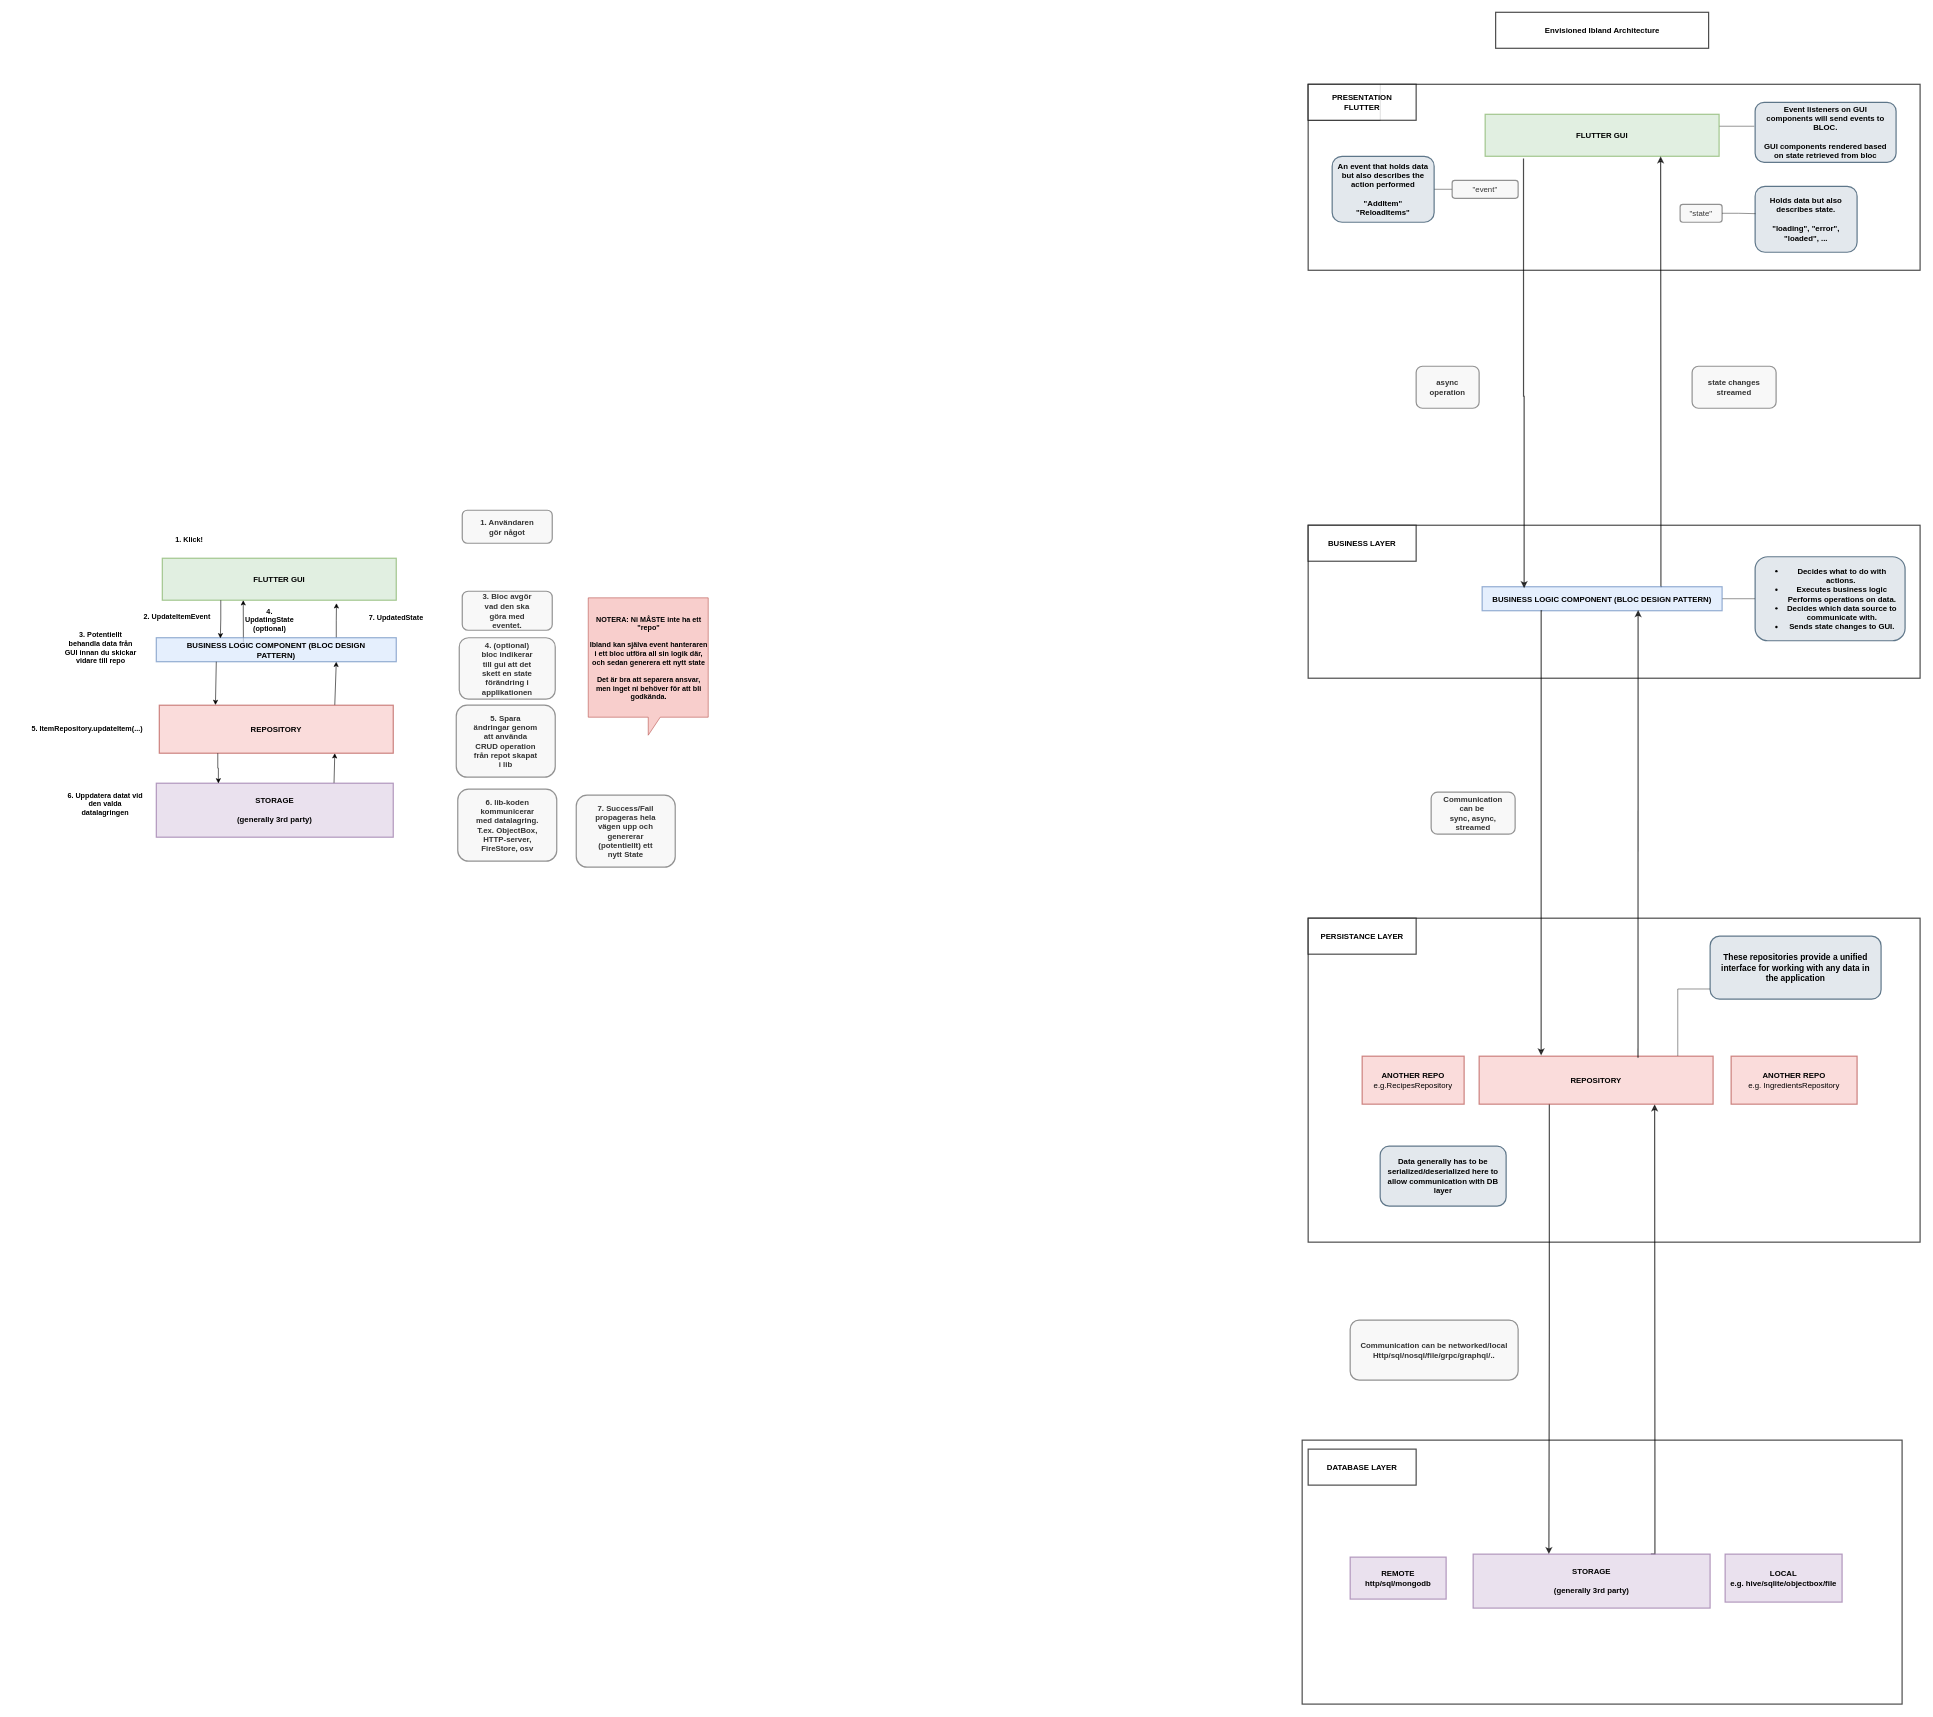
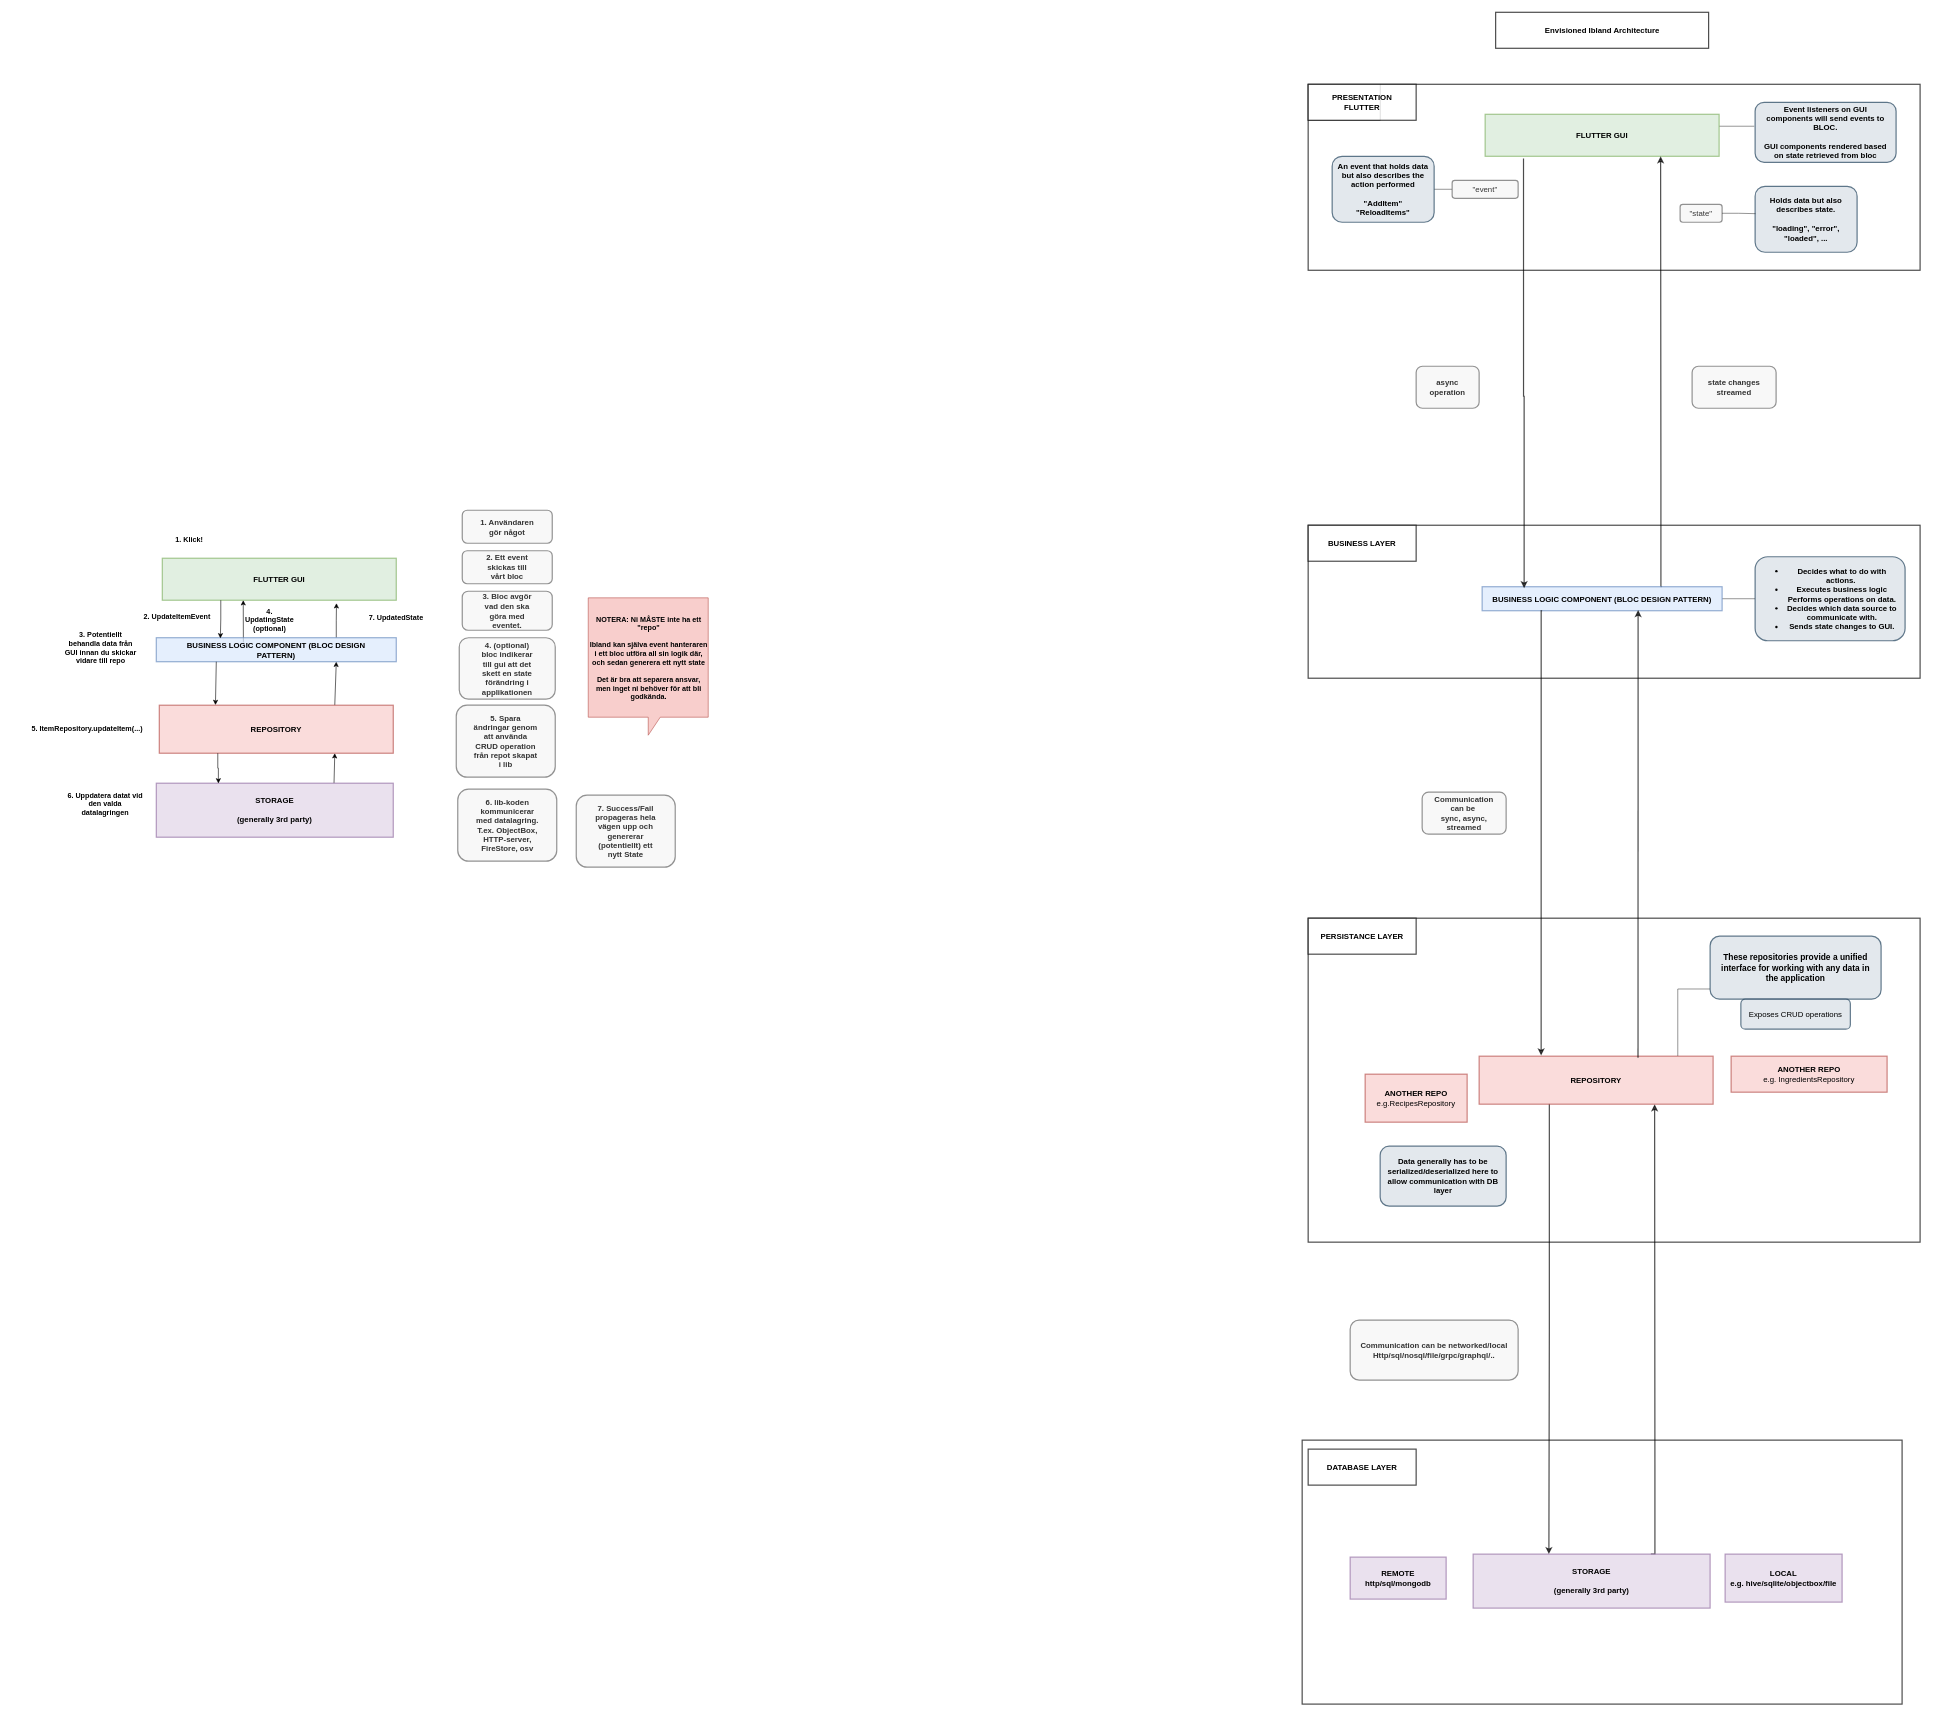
node "2. Ett event skickas till vårt bloc": added
node "Communication can be sync, async,streamed": moved (1473, 813) -> (1464, 813)
node "Exposes CRUD operations": added
node "ANOTHER REPO e.g.RecipesRepository": moved (1413, 1080) -> (1416, 1098)
node "ANOTHER REPO e.g. IngredientsRepository": size 126x48 -> 156x36
